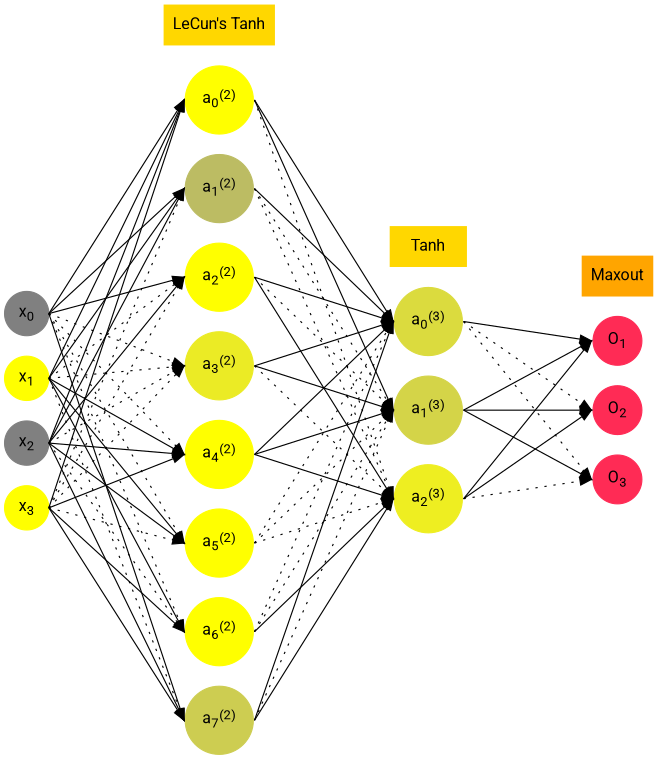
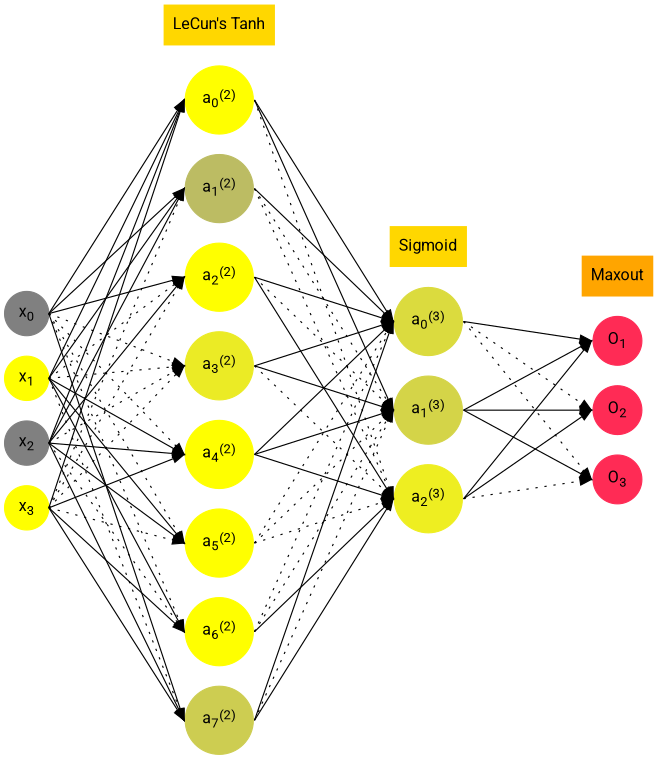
node "Tanh": label "Tanh" -> "Sigmoid"
